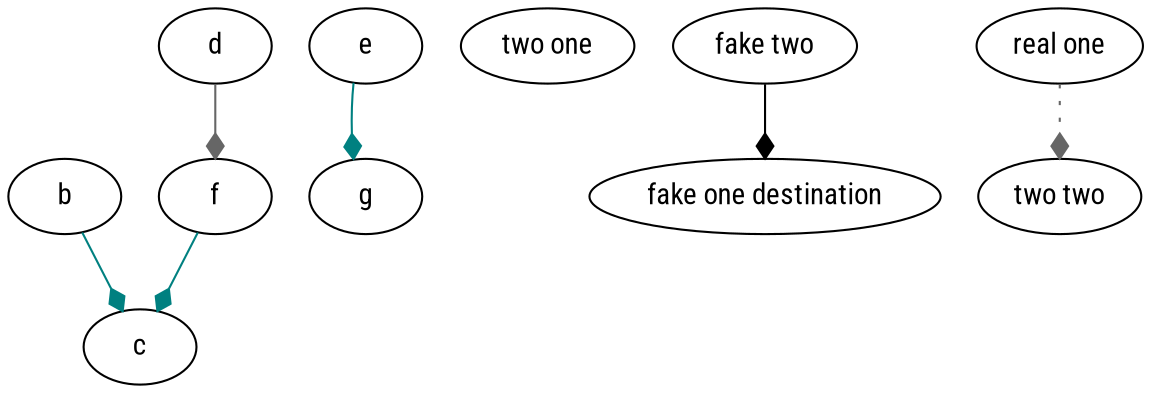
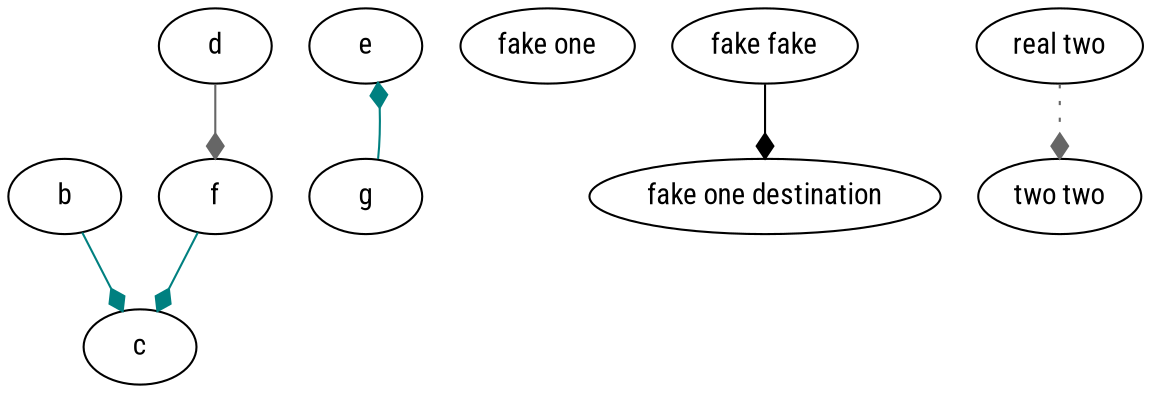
node "two one": label "two one" -> "fake one"
node "fake two": label "fake two" -> "fake fake"
node "real one": label "real one" -> "real two"
edge "e" -> "g": reversed
